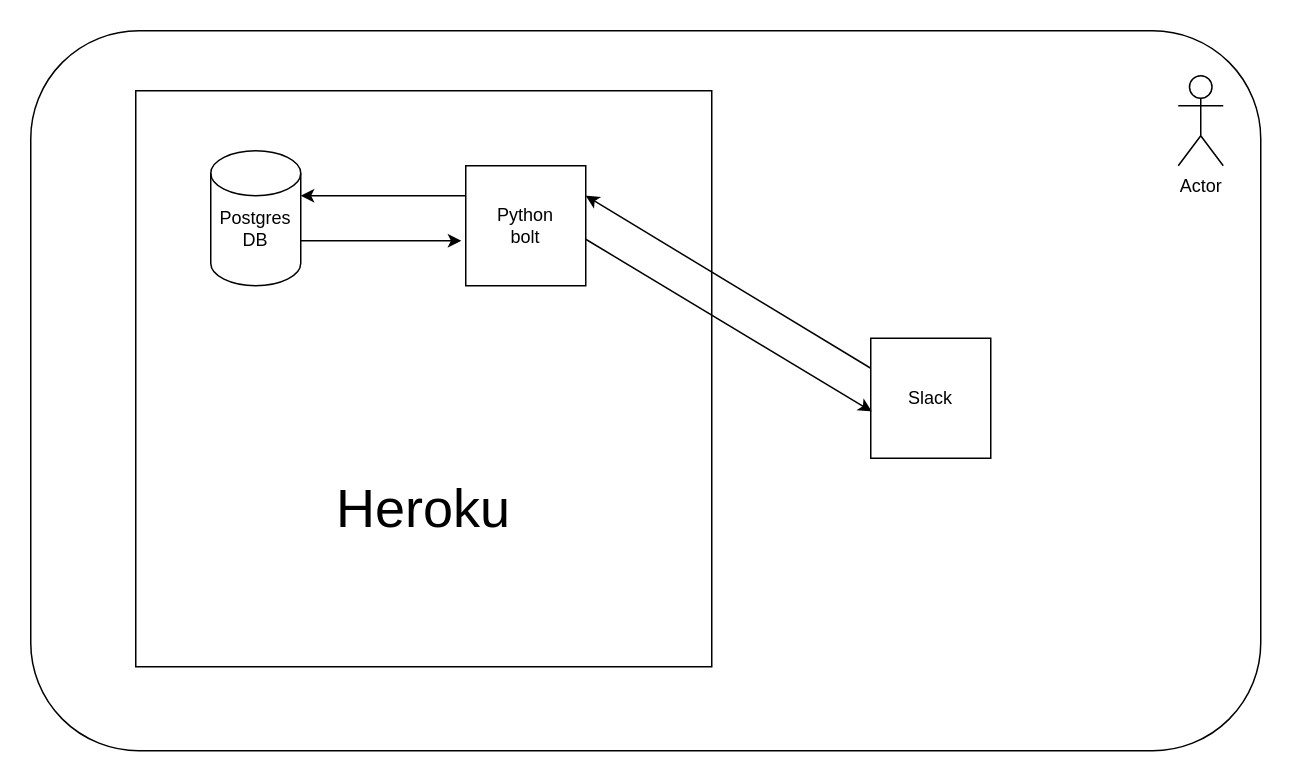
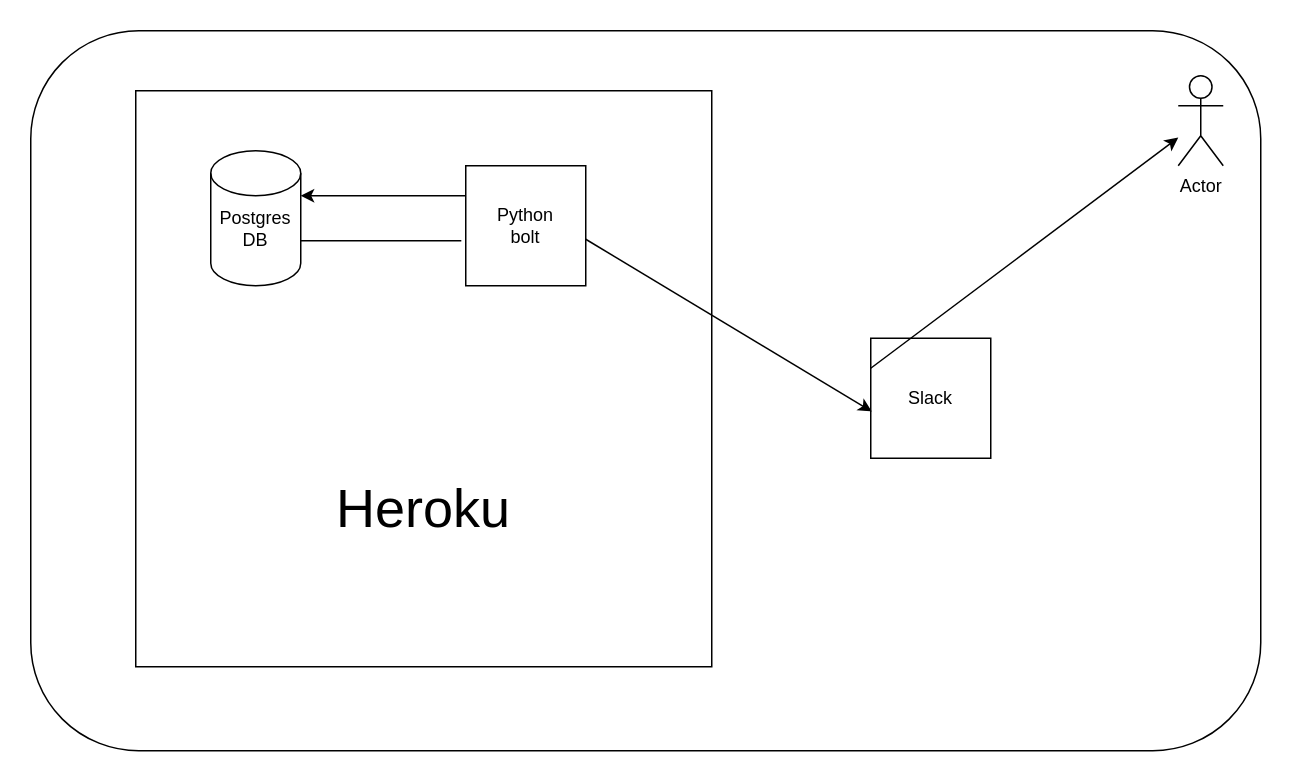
edge "Postgres DB" -> "Python bolt": arrowhead classic -> none
edge "Slack" -> "Python bolt": now "Slack" -> "Actor"
